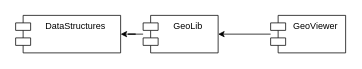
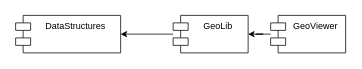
node "GeoLib": moved (180, 34) -> (210, 34)
